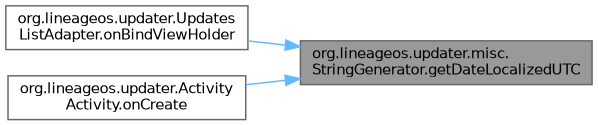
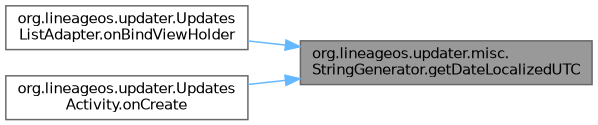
node "org.lineageos.updater.Activity Activity.onCreate": label "org.lineageos.updater.Activity Activity.onCreate" -> "org.lineageos.updater.Updates Activity.onCreate"
